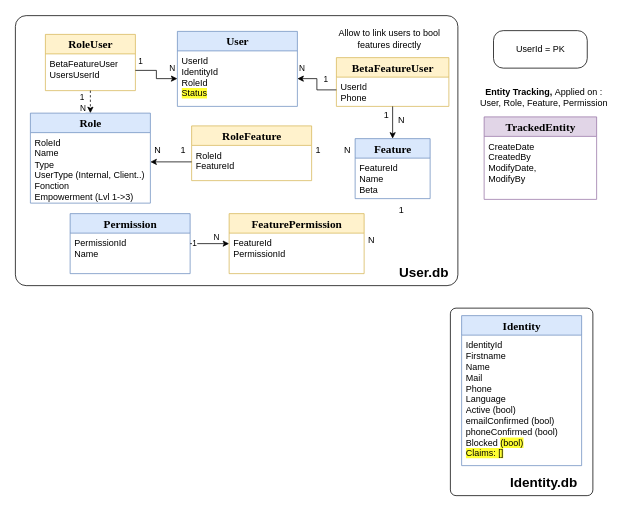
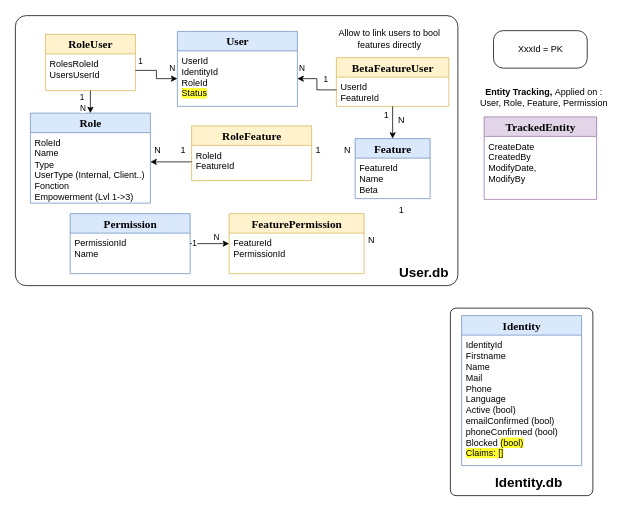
node "UserId = PK": label "UserId = PK" -> "XxxId = PK"
node "BetaFeatureUser UsersUserId": label "BetaFeatureUser UsersUserId" -> "RolesRoleId UsersUserId"
node "UserId Phone": label "UserId Phone" -> "UserId FeatureId"
edge "RoleUser" -> "Role": style dashed -> solid
node "Identity.db": moved (544, 482) -> (529, 482)
